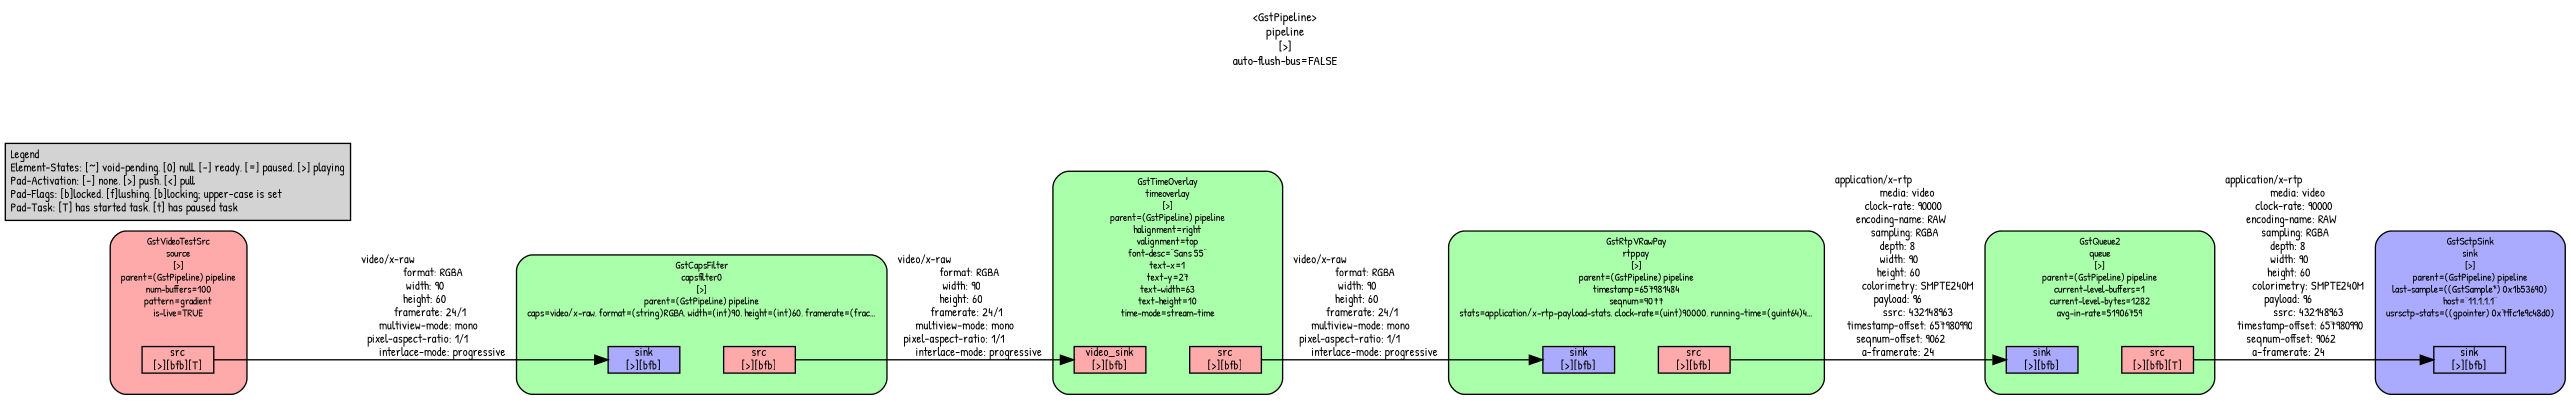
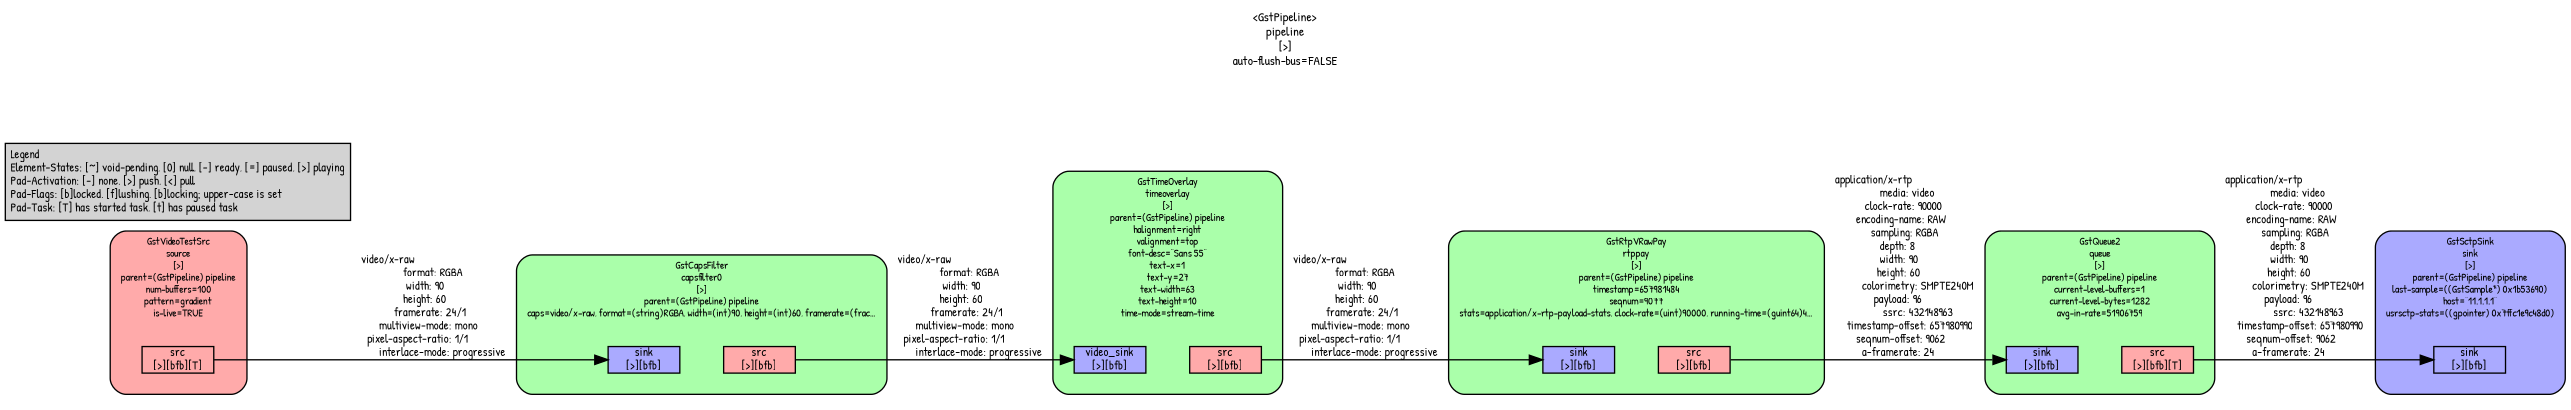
node "video_sink [>][bfb]": fillcolor #ffaaaa -> #aaaaff
